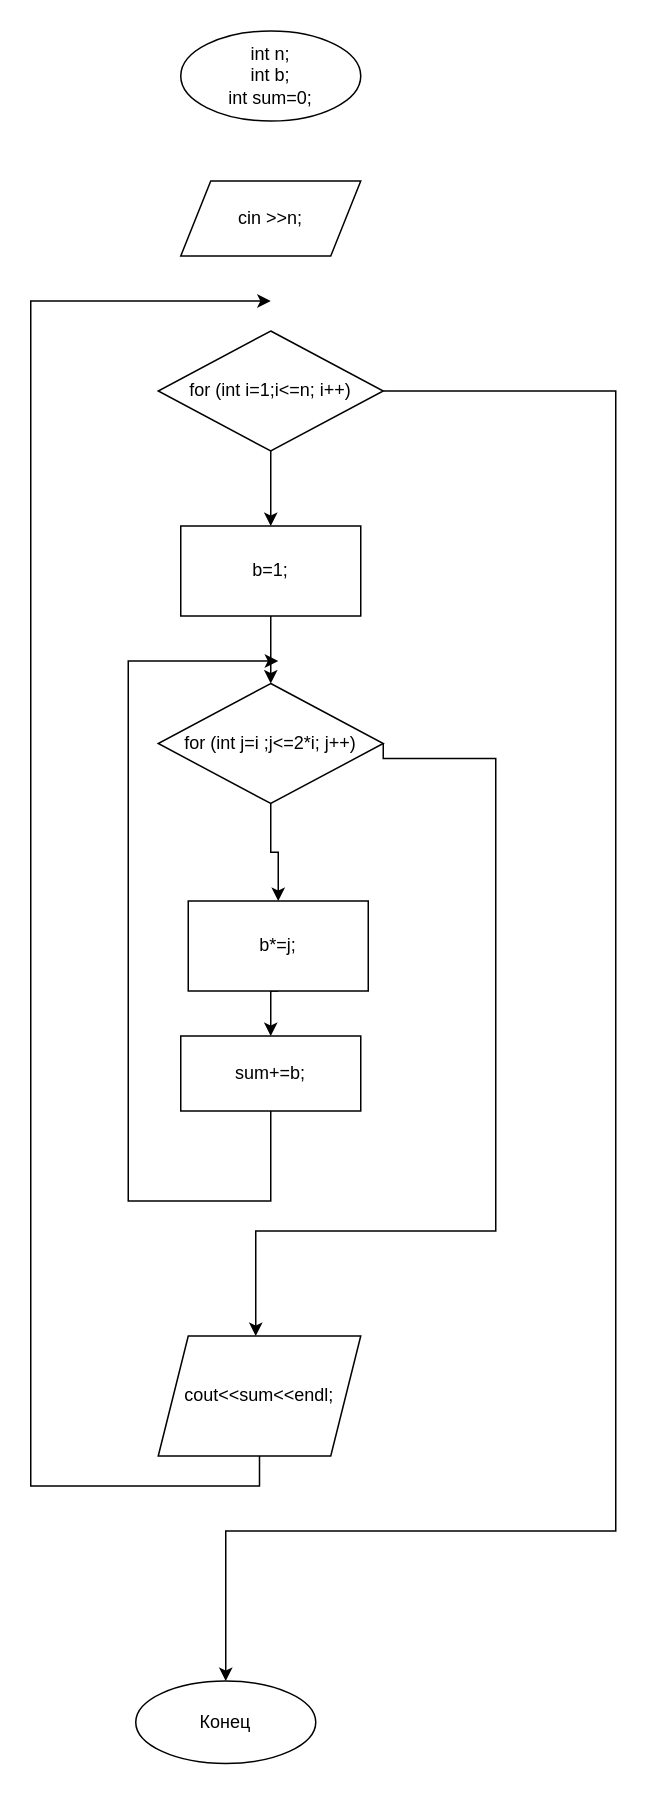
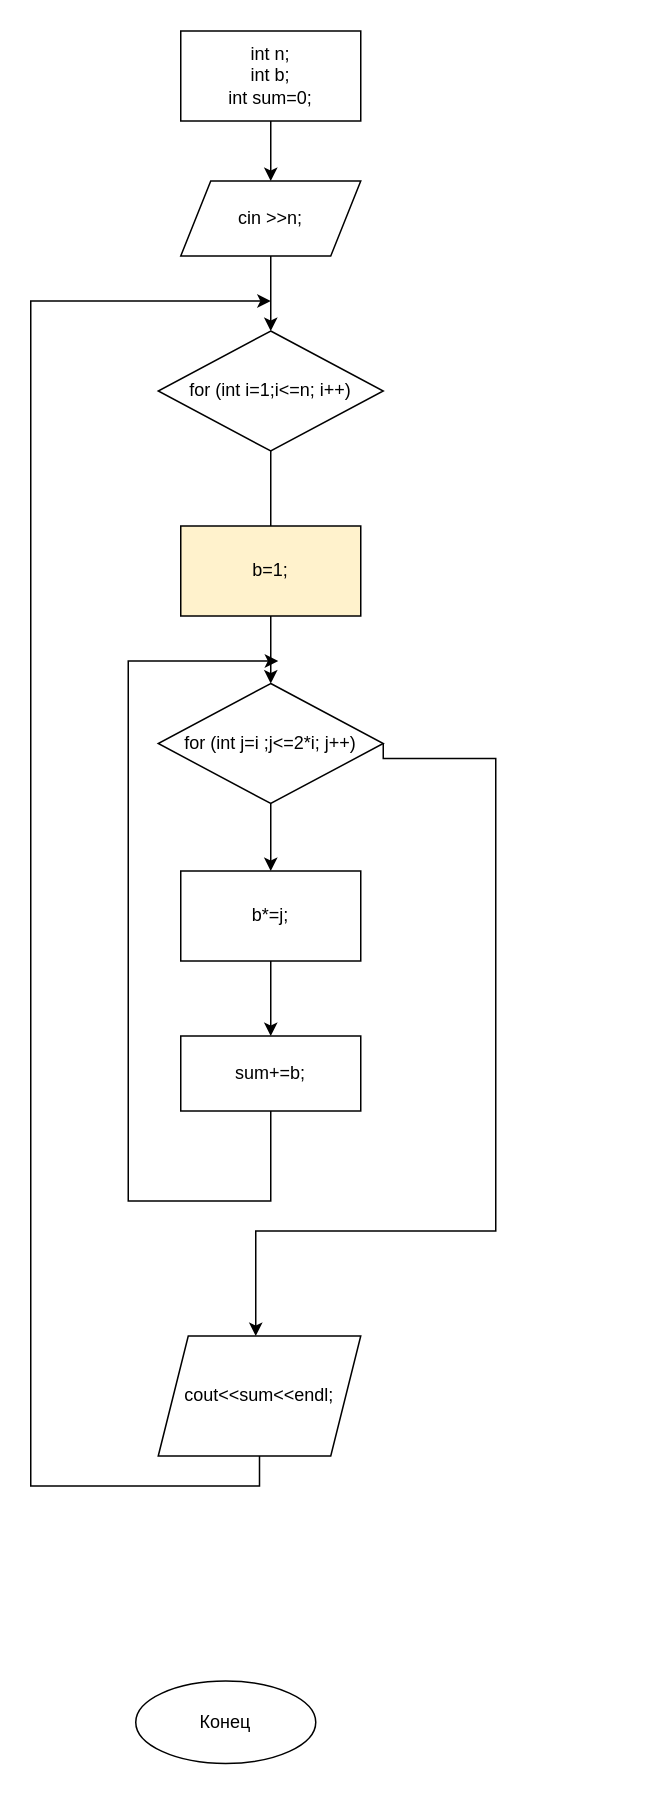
node "int n; int b; int sum=0;": shape ellipse -> rectangle
edge "int n; int b; int sum=0;" -> "cin >>n;": added
edge "cin >>n;" -> "for (int i=1;i<=n; i++)": added
edge "for (int i=1;i<=n; i++)" -> "b=1;": arrowhead classic -> none
node "b=1;": fillcolor #ffffff -> #fff2cc
node "b*=j;": moved (278, 946) -> (271, 916)
edge "for (int i=1;i<=n; i++)" -> "Конец": removed
